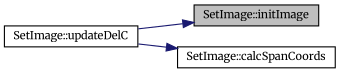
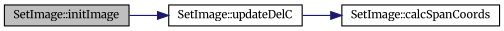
edge "SetImage::updateDelC" -> "SetImage::initImage": reversed
